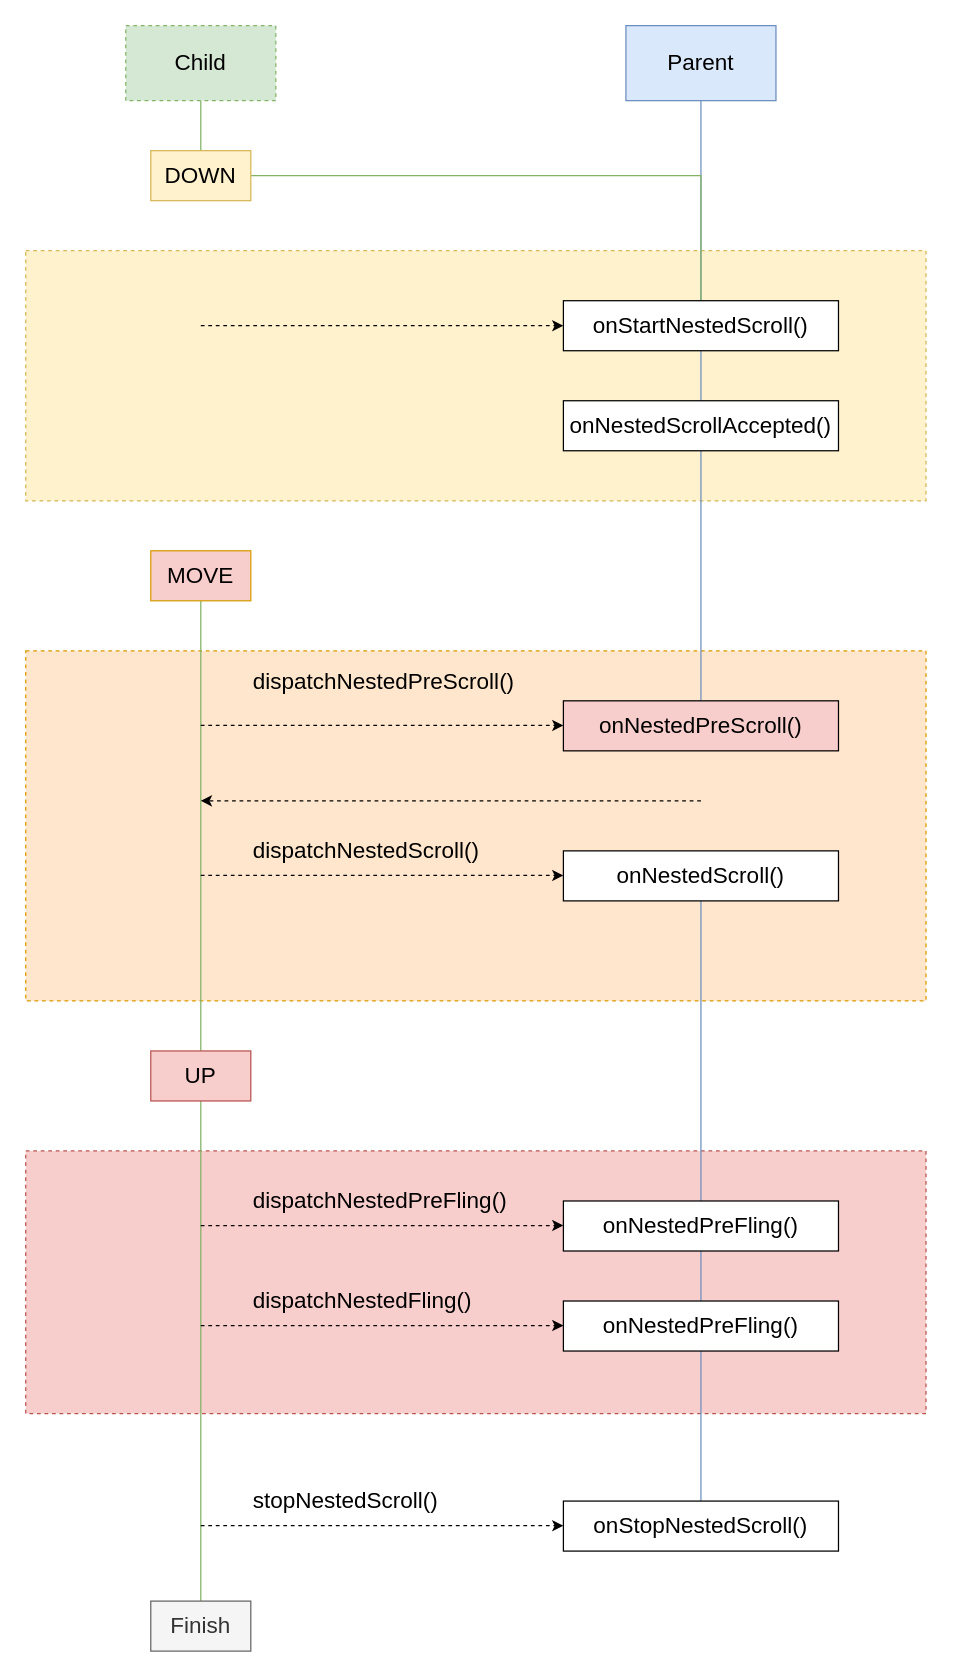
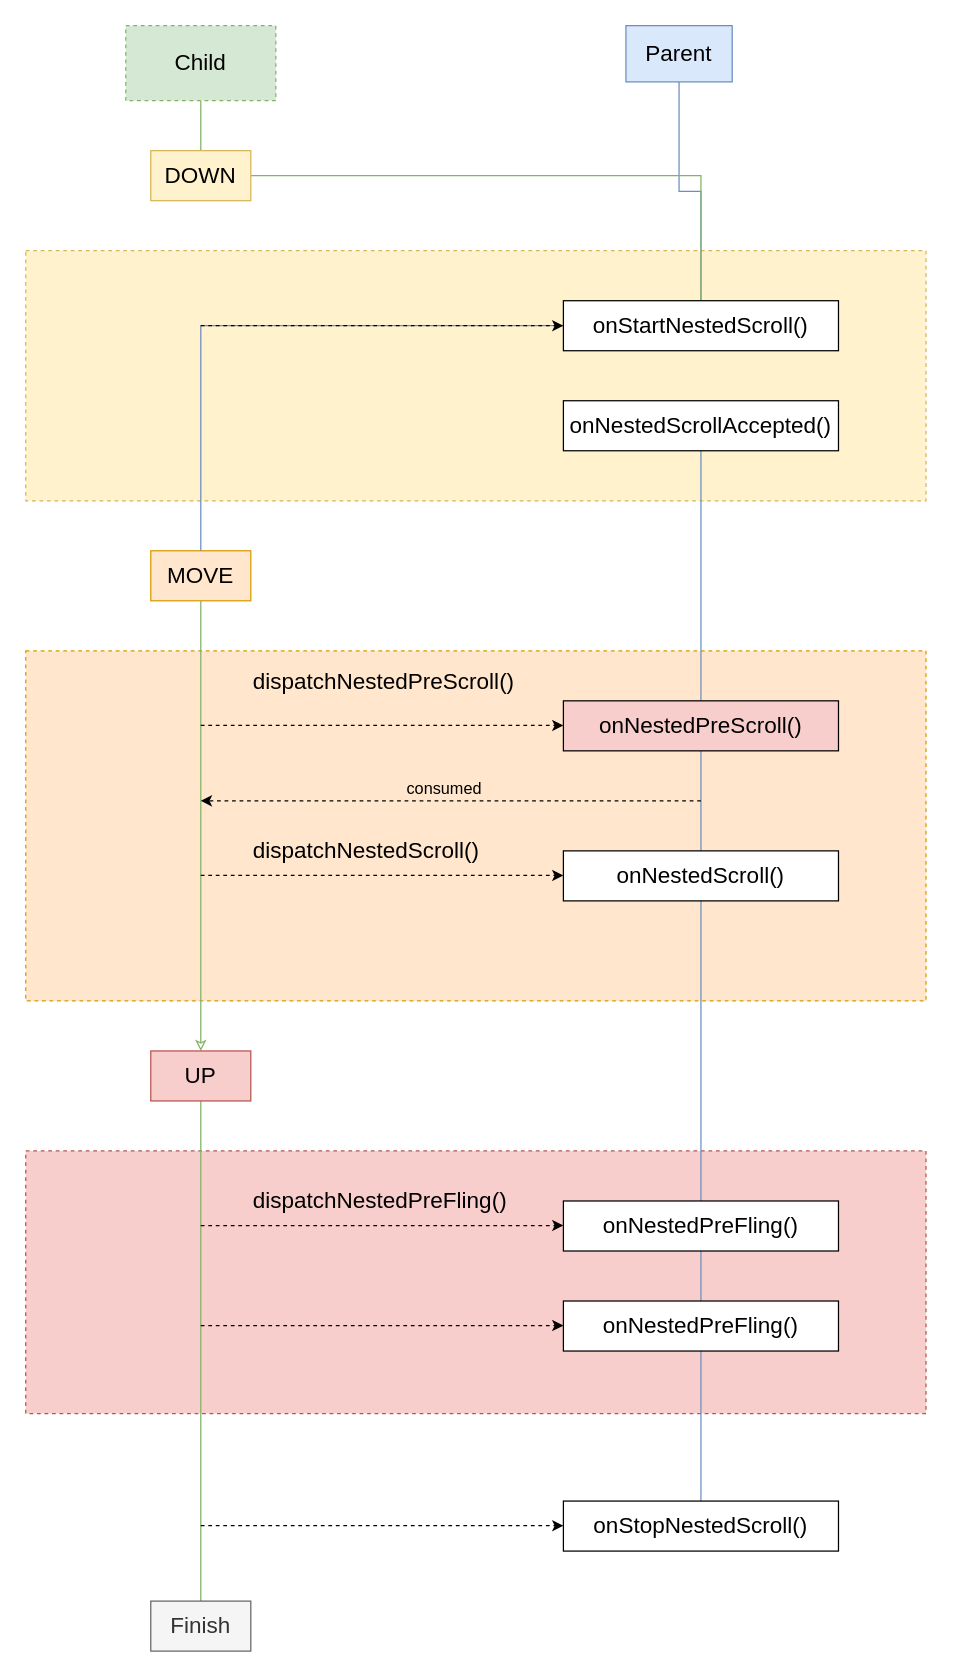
node "Parent": size 150x75 -> 106x56
edge "onStartNestedScroll()" -- "onNestedScrollAccepted()": now "onStartNestedScroll()" -- "MOVE"
node "MOVE": fillcolor #f8cecc -> #ffe6cc
node "consumed": added
edge "onNestedPreScroll()" -- "onNestedScroll()": added
edge "MOVE" -- "UP": arrowhead none -> classic
node "dispatchNestedFling()": removed
node "stopNestedScroll()": removed
